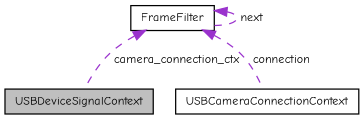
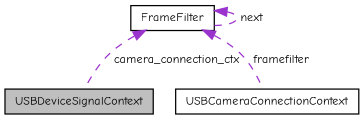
edge "USBCameraConnectionContext" -> "FrameFilter": label " connection" -> " framefilter"
